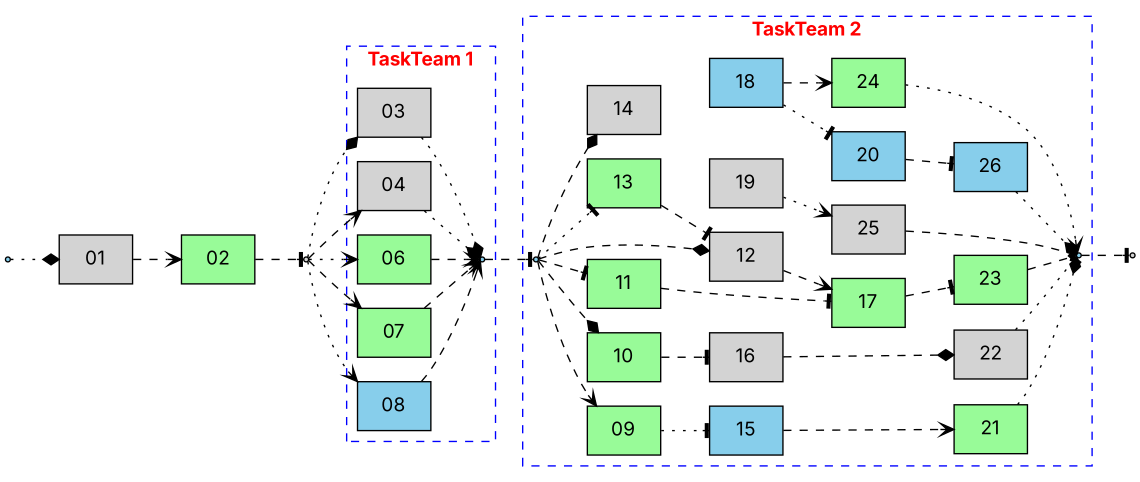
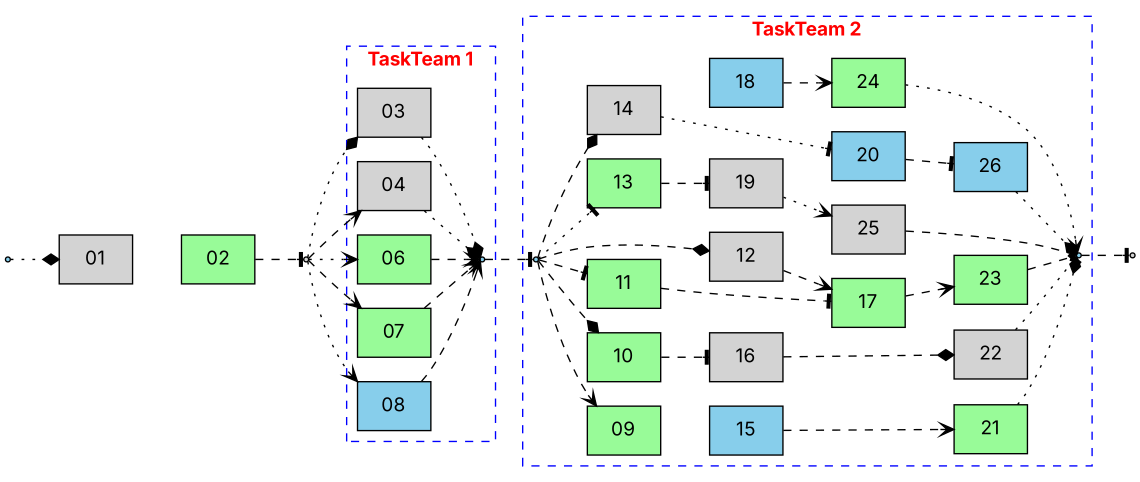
edge "18" -> "20": now "14" -> "20"
edge "13" -> "12": now "13" -> "19"
edge "01" -> "02": removed
edge "17" -> "23": arrowhead tee -> vee
edge "09" -> "15": removed
